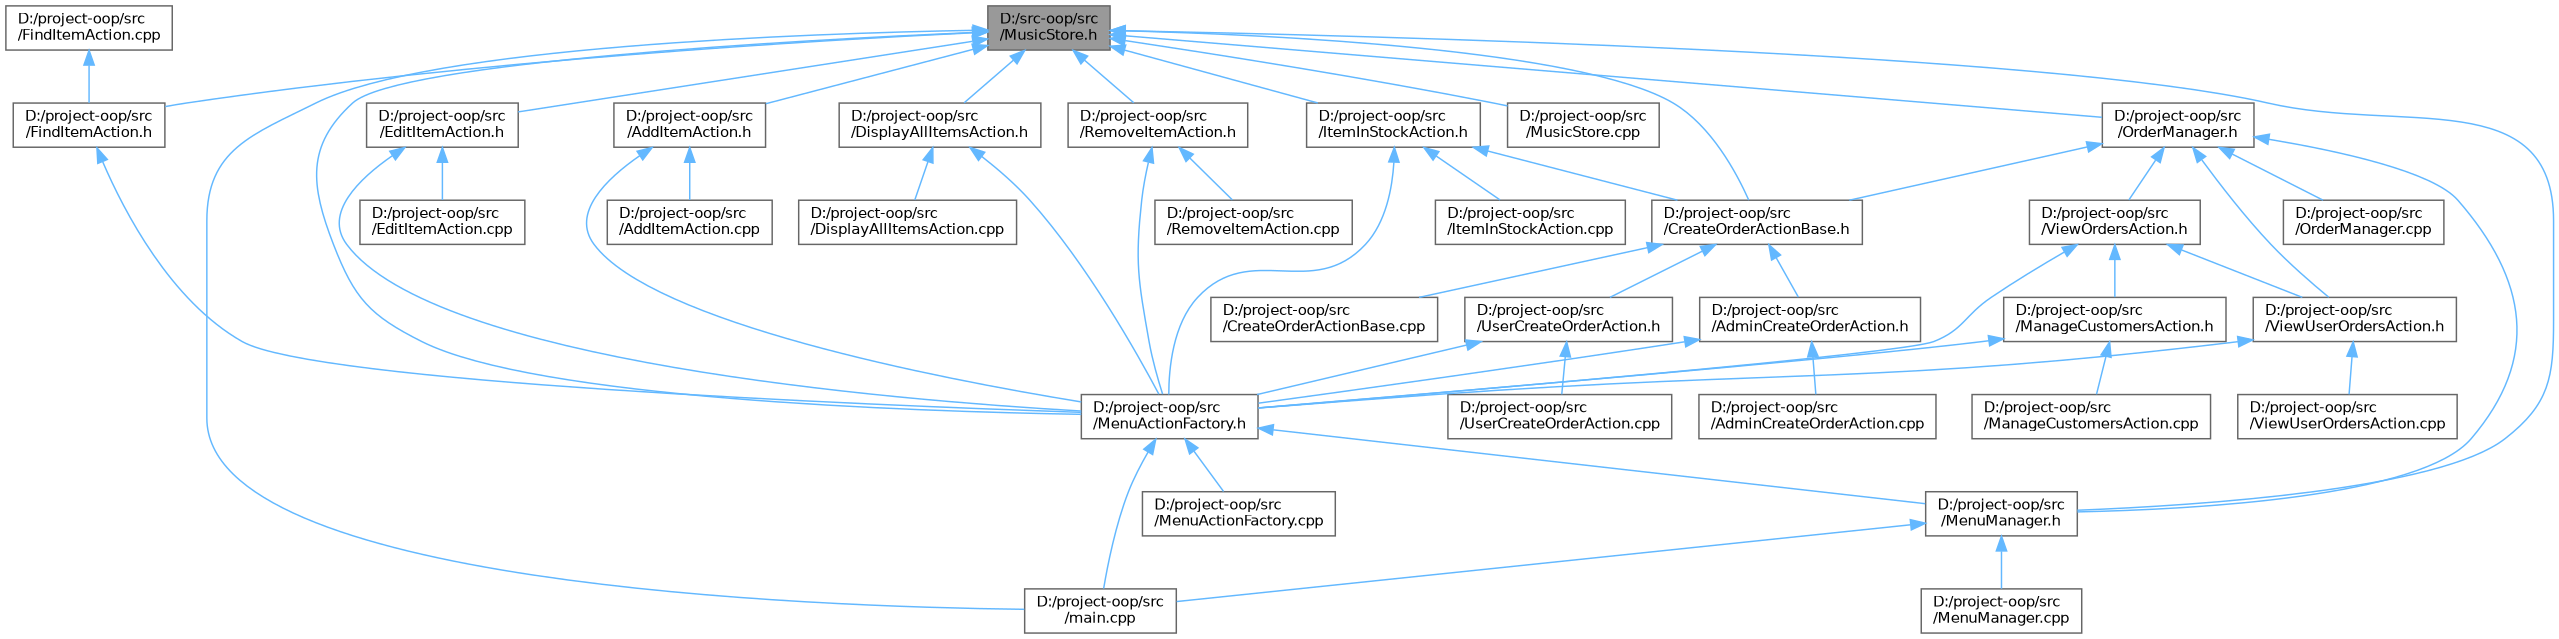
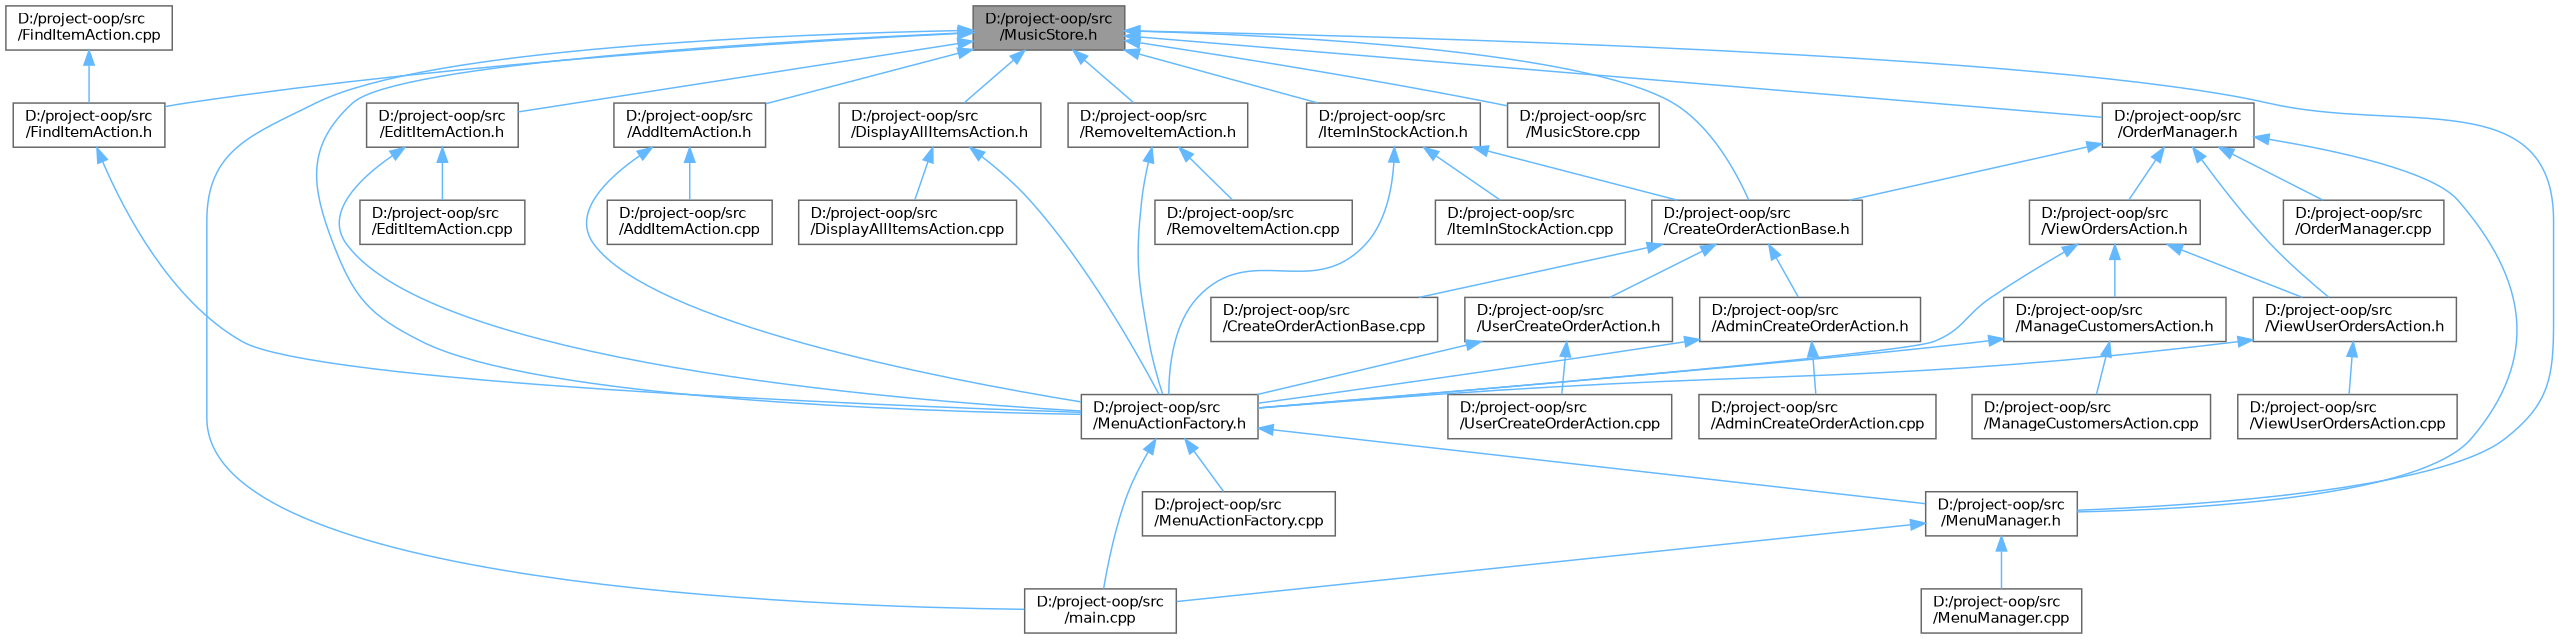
node "D:/src-oop/src /MusicStore.h": label "D:/src-oop/src /MusicStore.h" -> "D:/project-oop/src /MusicStore.h"
